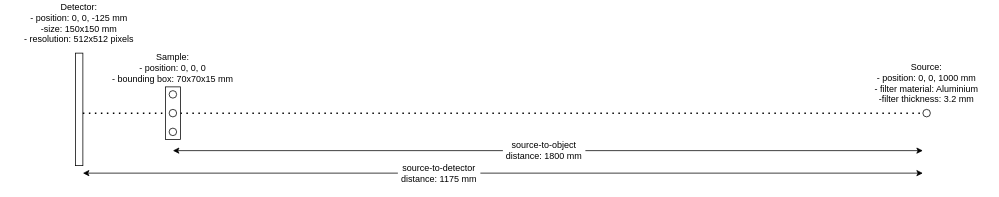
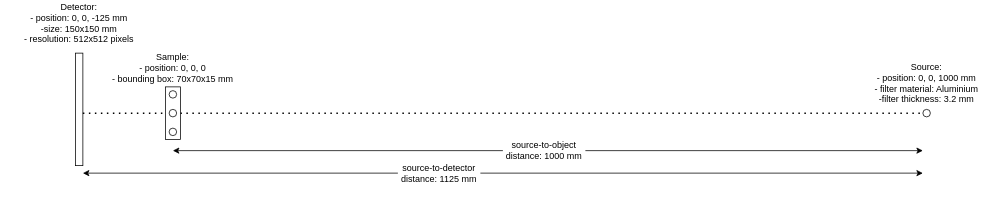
node "source-to-object distance: 1800 mm": label "source-to-object distance: 1800 mm" -> "source-to-object distance: 1000 mm"
node "source-to-detector distance: 1175 mm": label "source-to-detector distance: 1175 mm" -> "source-to-detector distance: 1125 mm"
